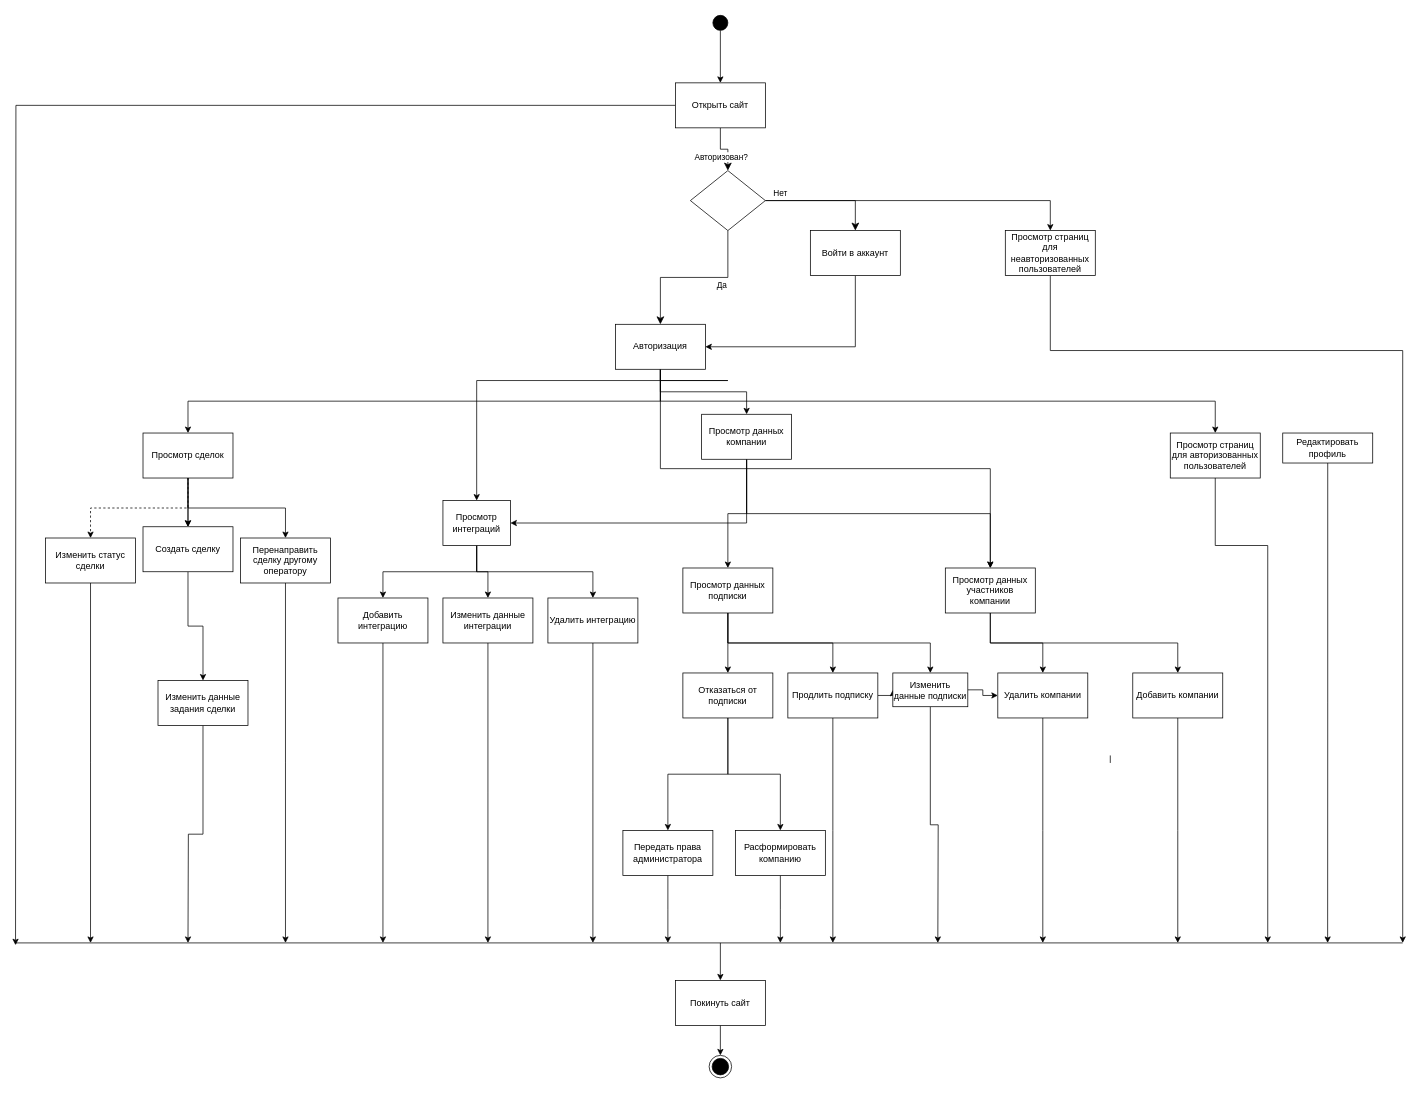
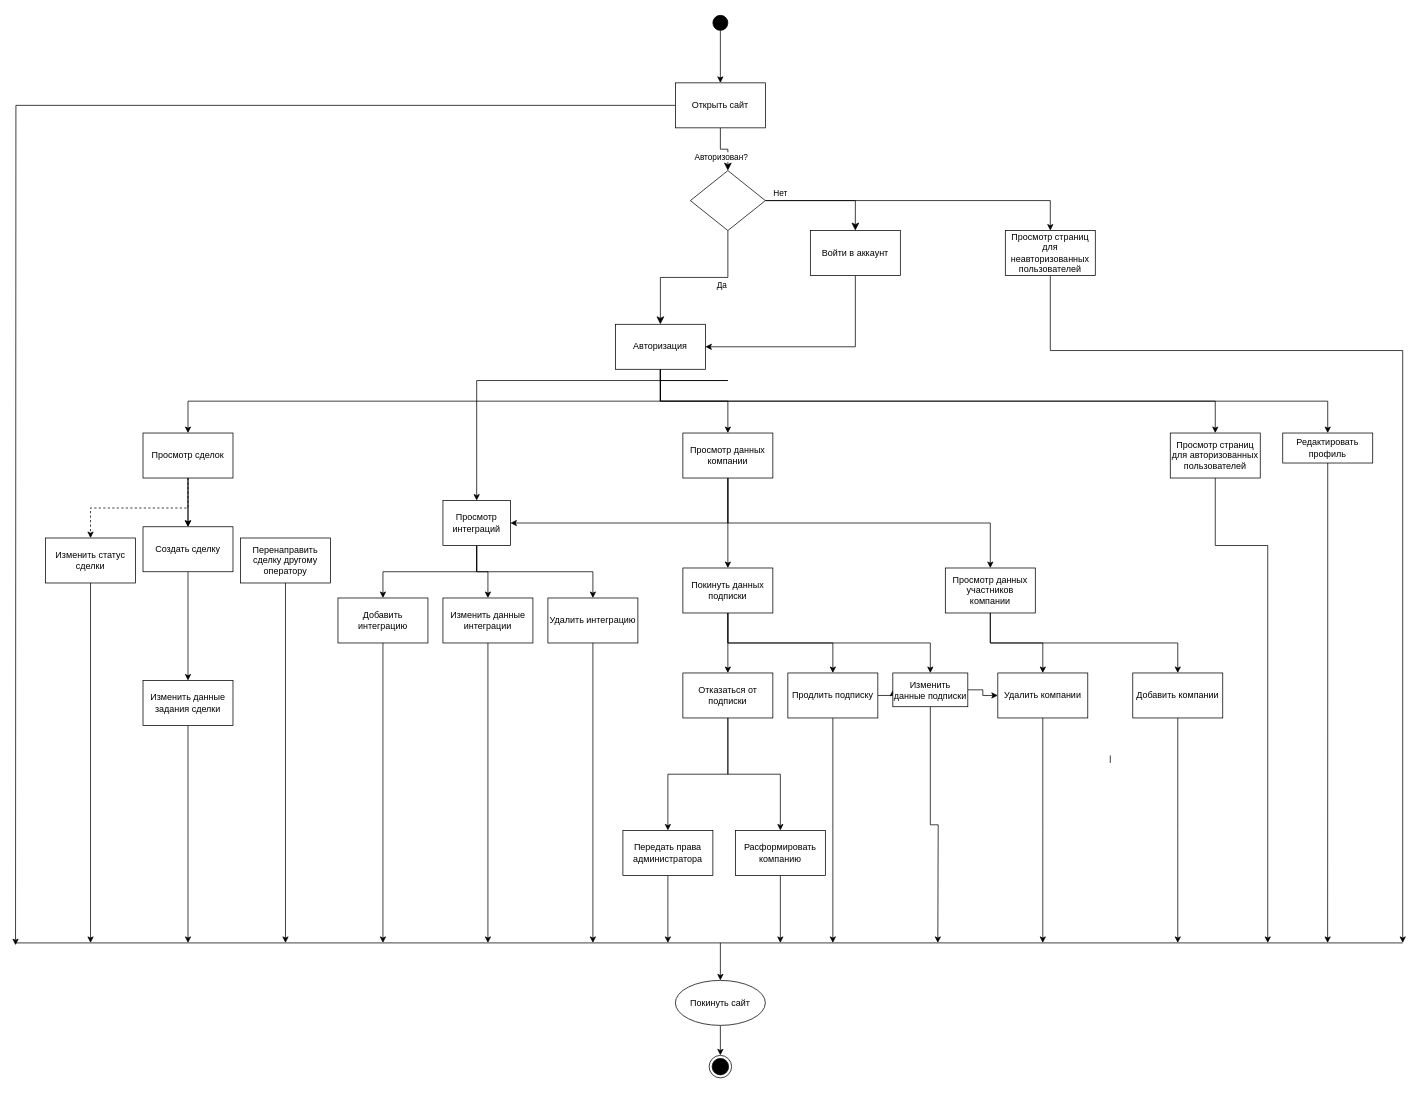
node "Просмотр данных компании": moved (747, 437) -> (728, 456)
edge "Авторизация" -> "Просмотр данных участников компании": now "Авторизация" -> "Редактировать профиль"
edge "Просмотр сделок" -> "Перенаправить сделку другому оператору": removed
node "Просмотр данных подписки": label "Просмотр данных подписки" -> "Покинуть данных подписки"
node "Изменить данные задания сделки": moved (203, 703) -> (188, 703)
node "Покинуть сайт": shape rectangle -> ellipse
